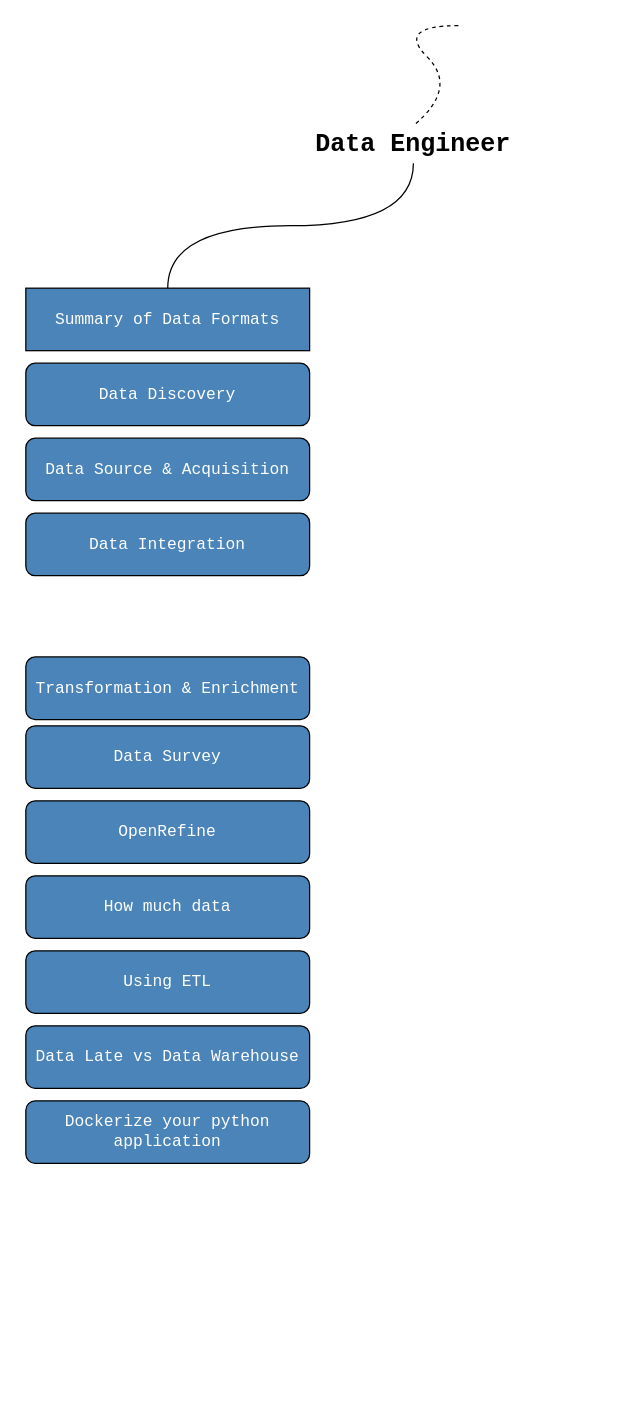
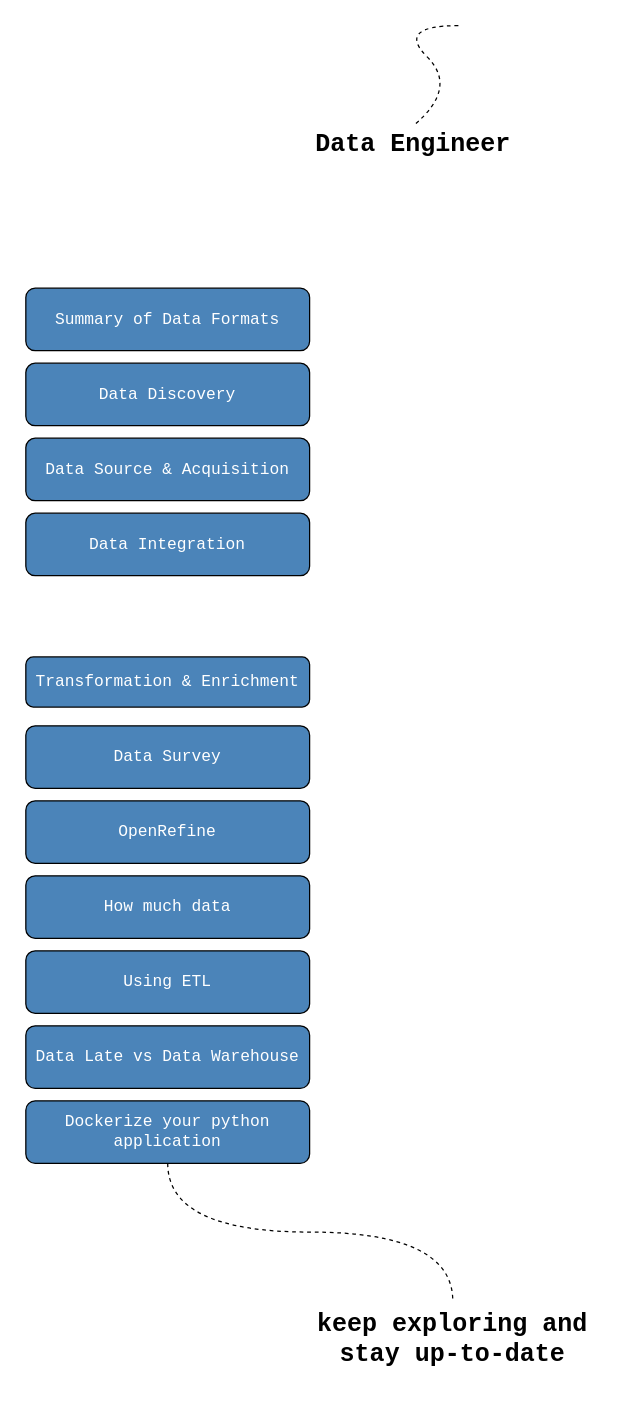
edge "Data Engineer" -- "Summary of Data Formats": removed
node "Summary of Data Formats": shape rectangle -> rounded rectangle
node "Transformation & Enrichment": size 284x63 -> 284x50
edge "Dockerize your python application" -- "keep exploring and stay up-to-date": added
node "keep exploring and stay up-to-date": added
